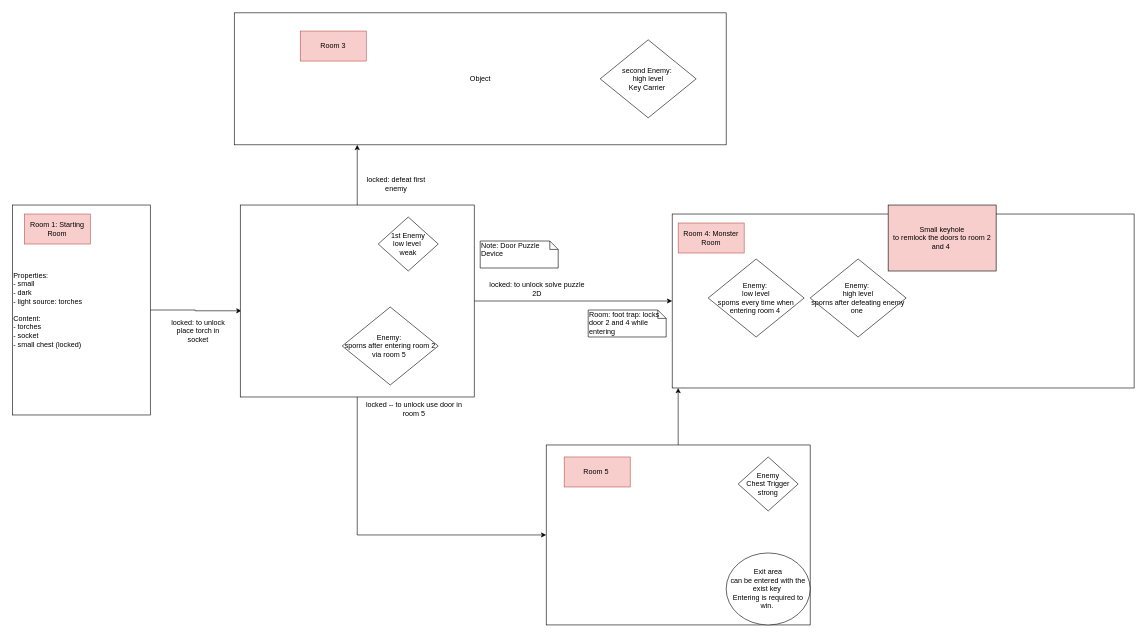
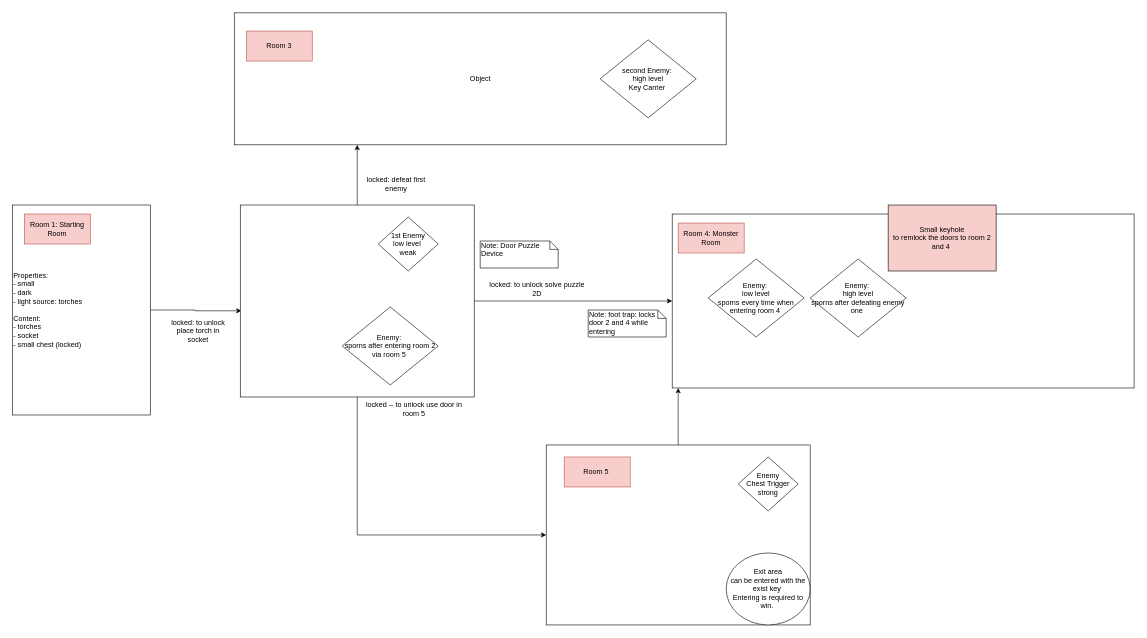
node "Room 3": moved (333, 46) -> (279, 46)
node "Room: foot trap: locks door 2 and 4 while entering": label "Room: foot trap: locks door 2 and 4 while entering" -> "Note: foot trap: locks door 2 and 4 while entering"
